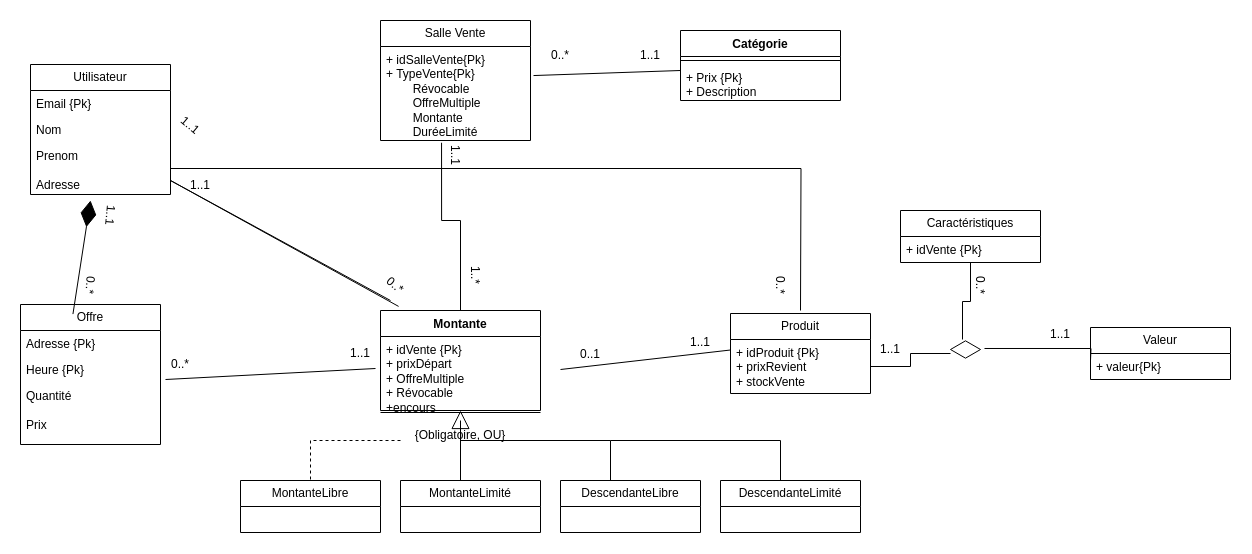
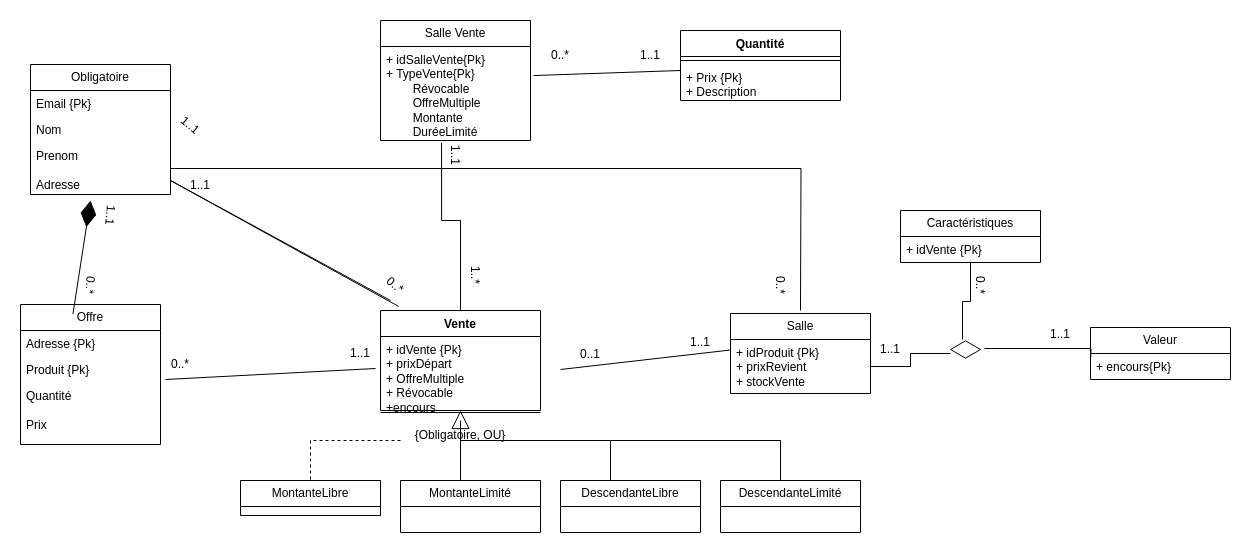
node "Catégorie": label "Catégorie" -> "Quantité"
node "Utilisateur": label "Utilisateur" -> "Obligatoire"
node "Montante": label "Montante" -> "Vente"
node "Produit": label "Produit" -> "Salle"
node "+ valeur{Pk}": label "+ valeur{Pk}" -> "+ encours{Pk}"
node "Heure {Pk}": label "Heure {Pk}" -> "Produit {Pk}"
node "MontanteLibre": size 140x52 -> 140x35
